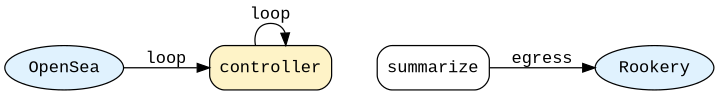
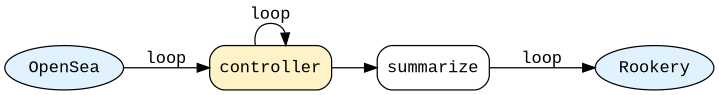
edge "summarize" -> "Rookery": label "egress" -> "loop"
edge "controller" -> "summarize": added
